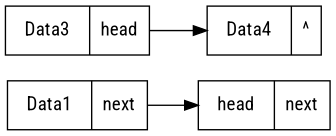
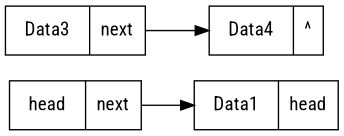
node "Data3": text "head" -> "next"
node "Data1": text "next" -> "head"
edge "Data1" -> "head": reversed
